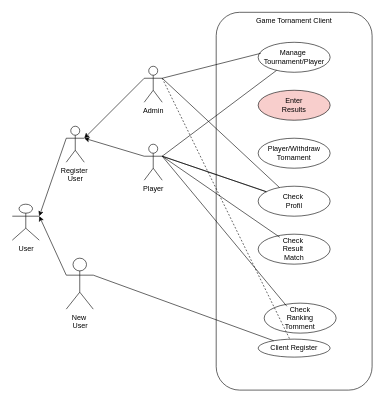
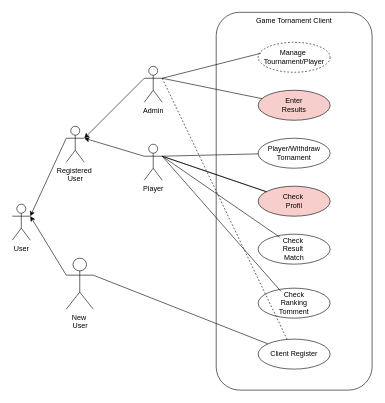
node "Manage Tournament/Player": style solid -> dashed
edge "Manage Tournament/Player" -- "Player": now "Player/Withdraw Tornament" -- "Player"
edge "Admin" -- "Check Profil": now "Admin" -- "Enter Results"
node "Register User": label "Register User" -> "Registered User"
node "Check Profil": fillcolor #ffffff -> #f8cecc
node "User": size 27x36 -> 18x36
node "Check Ranking Tornment": moved (300, 318) -> (294, 303)
node "Client Register": size 72x18 -> 72x30
